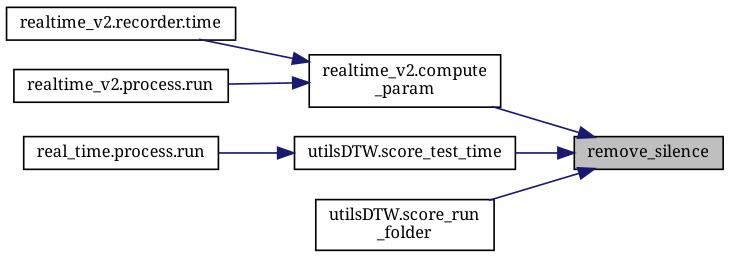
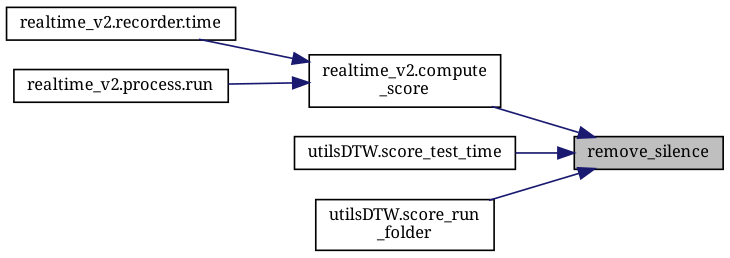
node "realtime_v2.compute _param": label "realtime_v2.compute _param" -> "realtime_v2.compute _score"
node "real_time.process.run": removed
